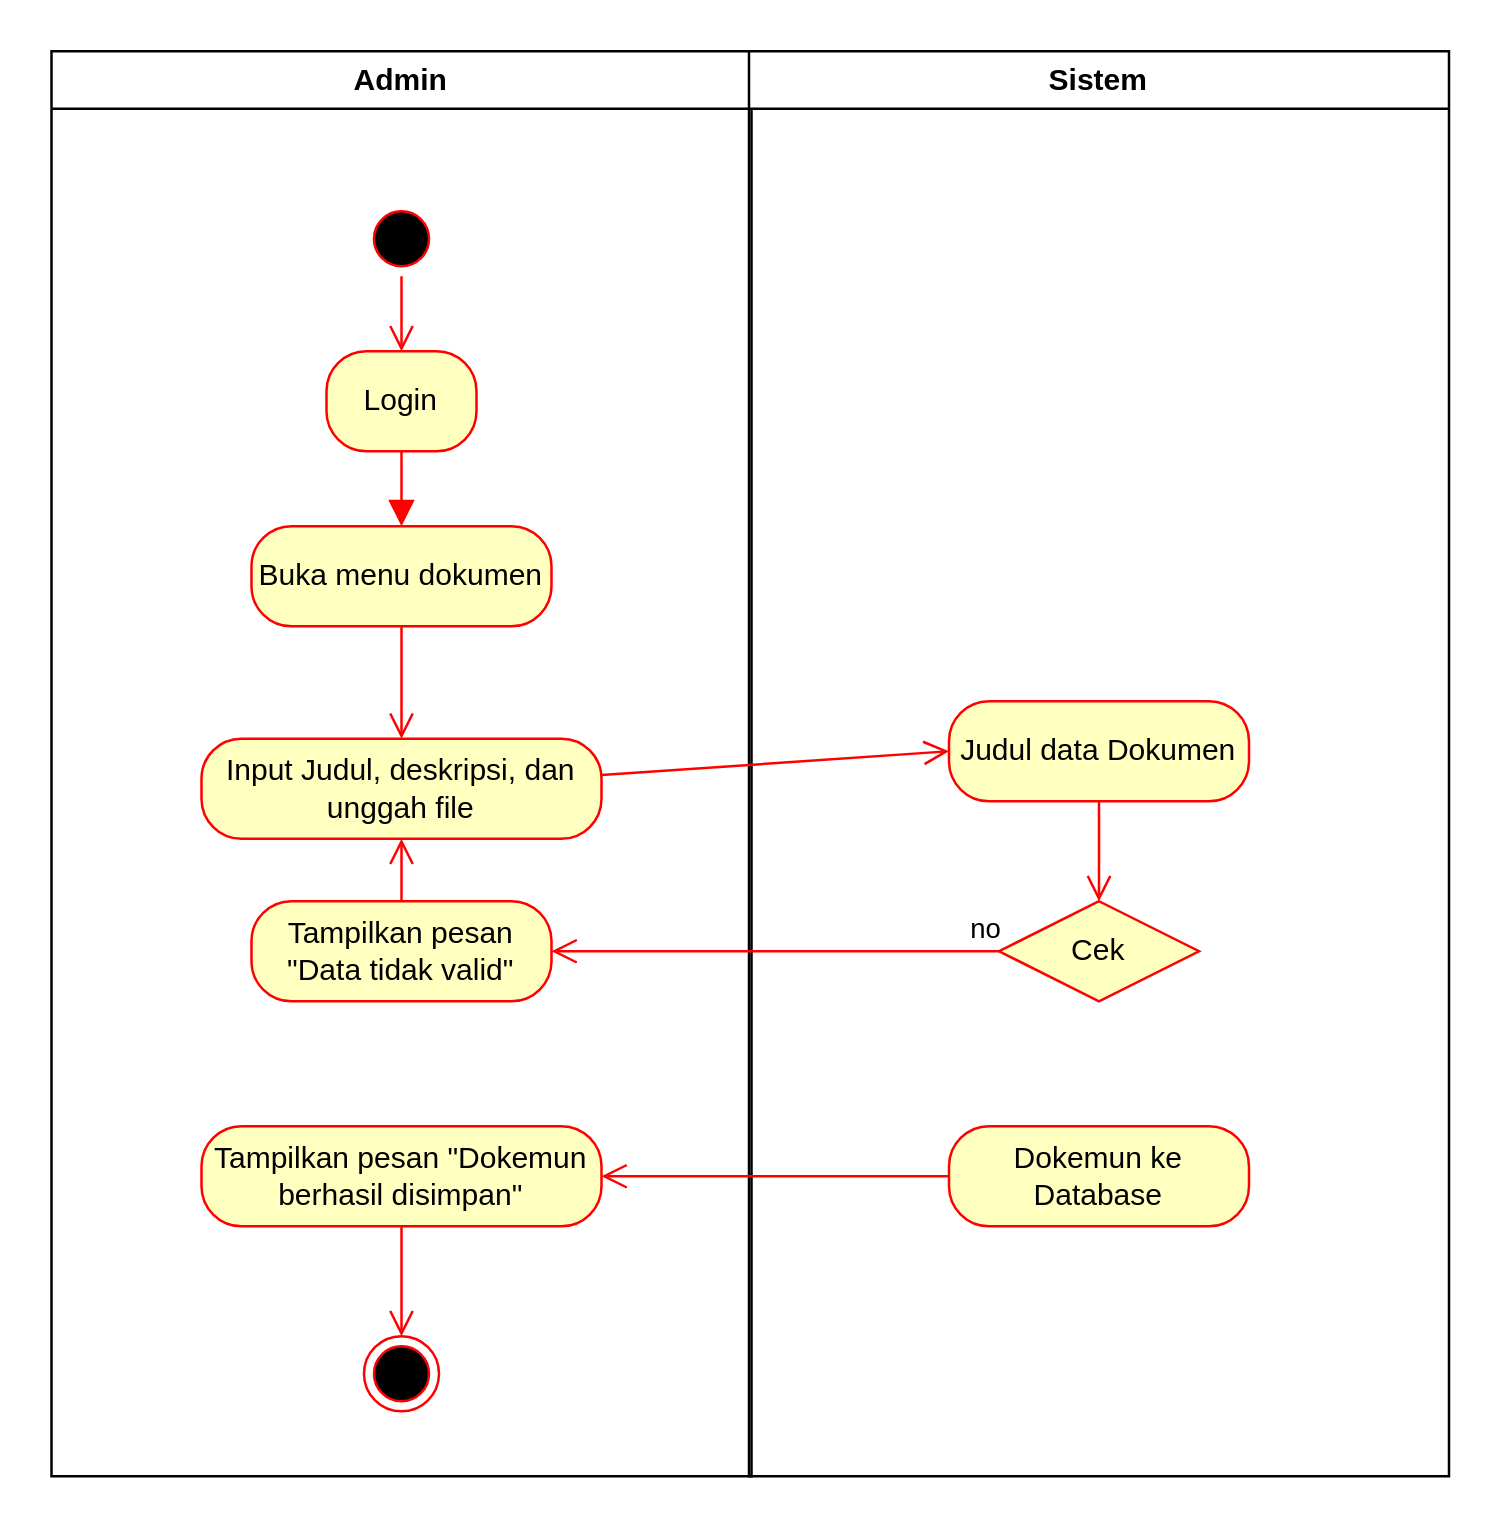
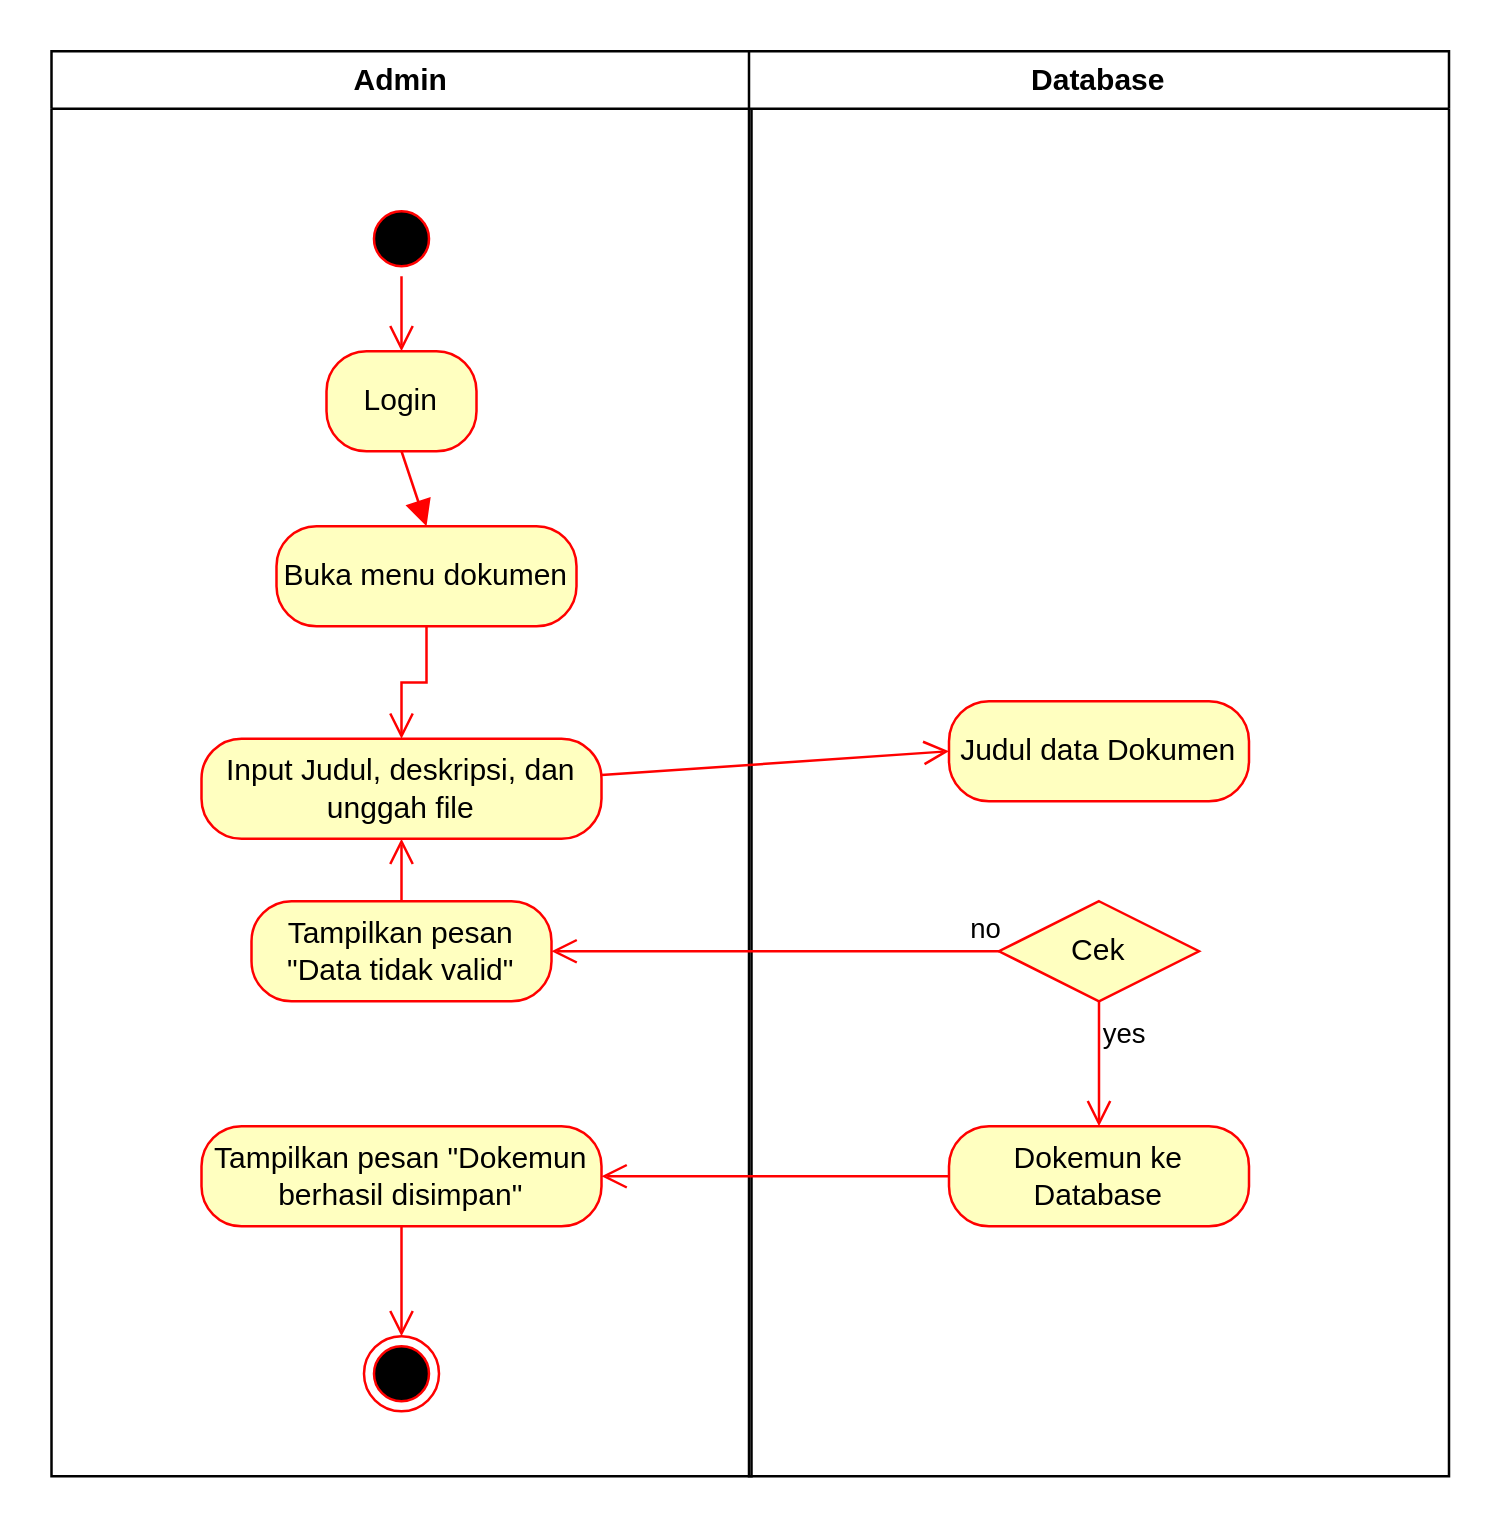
node "Sistem": label "Sistem" -> "Database"
node "Buka menu dokumen": moved (401, 576) -> (426, 576)
edge "Judul data Dokumen" -> "Cek": removed
edge "Cek" -> "Dokemun ke Database": added, label "yes"
